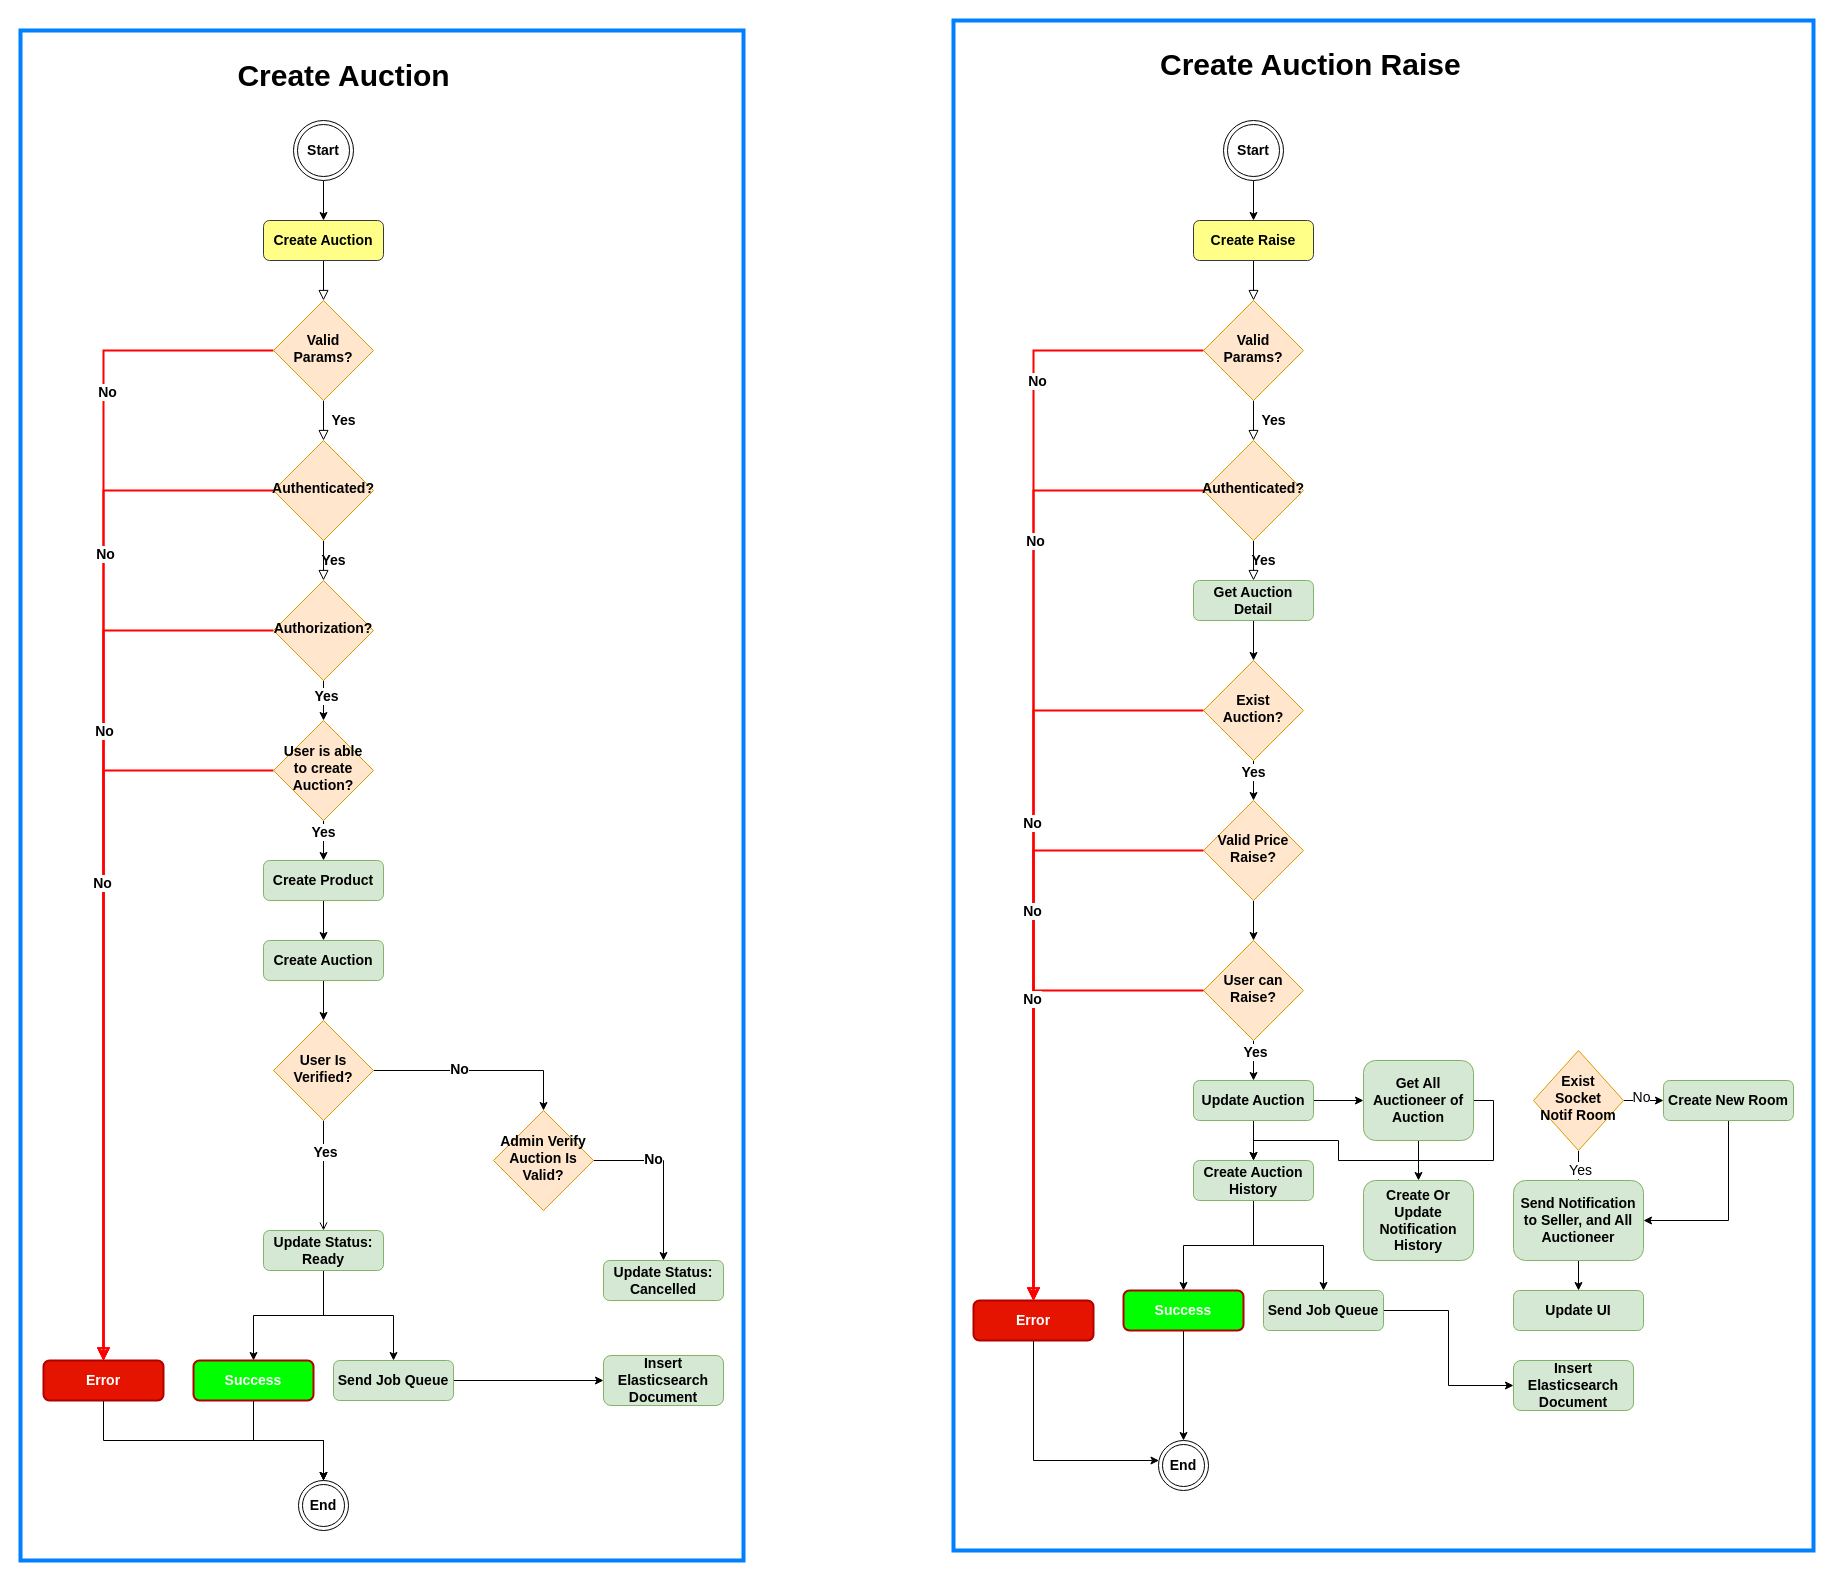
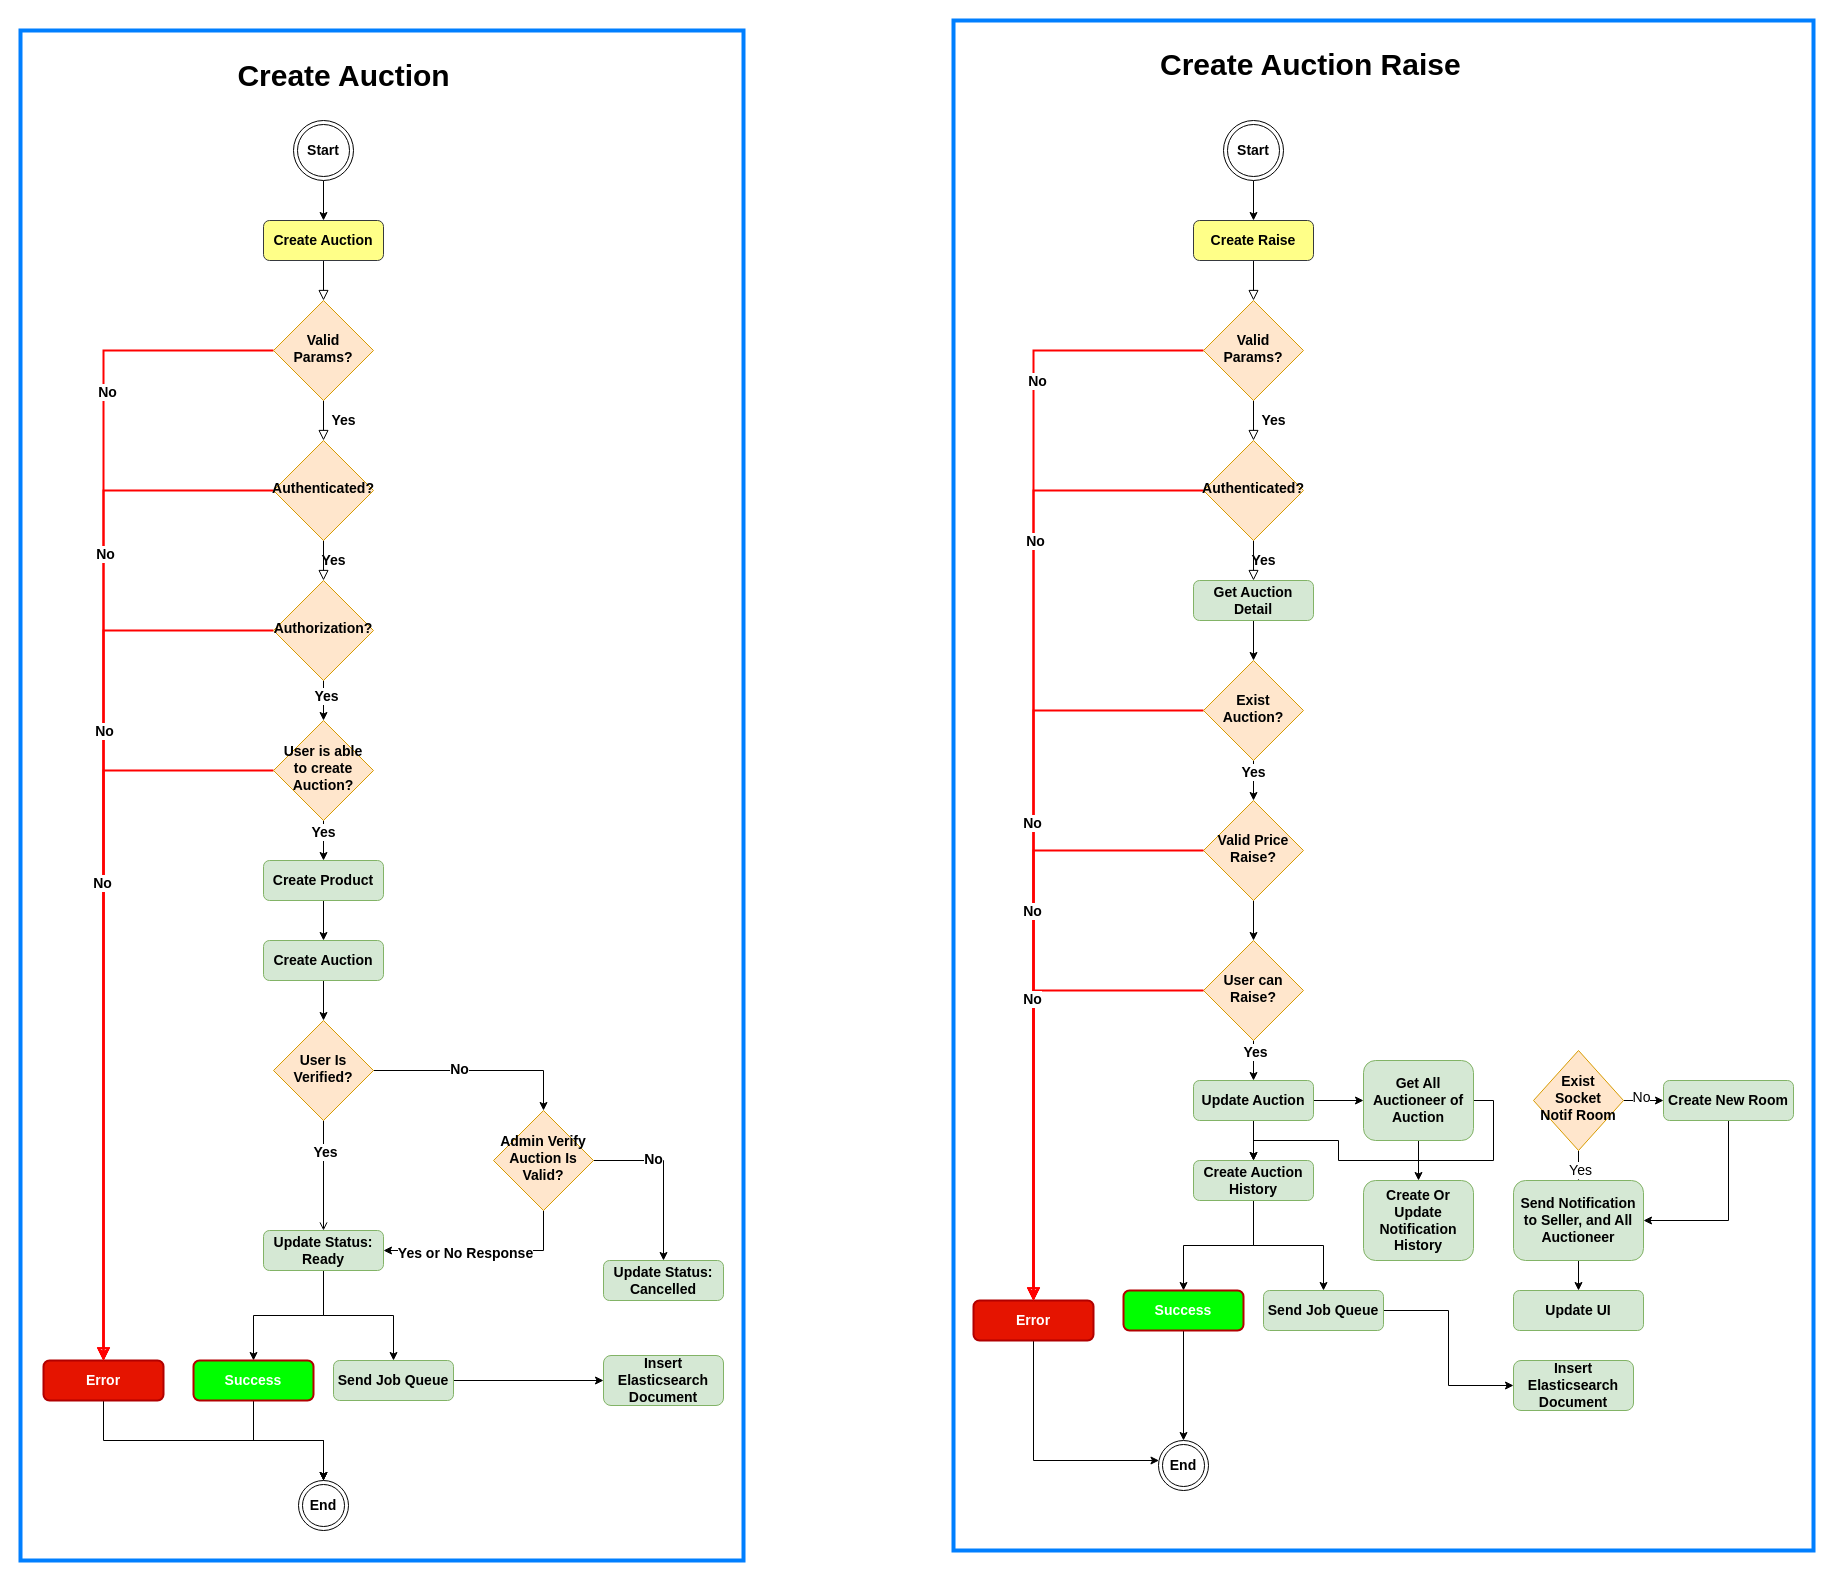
edge "Admin Verify Auction Is Valid?" -> "Update Status: Ready": added, label "Yes or No Response"
